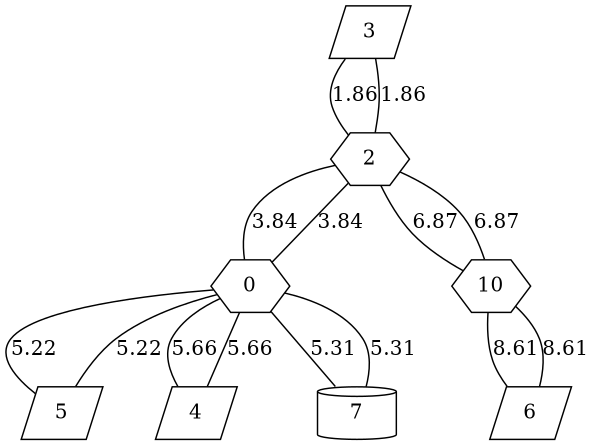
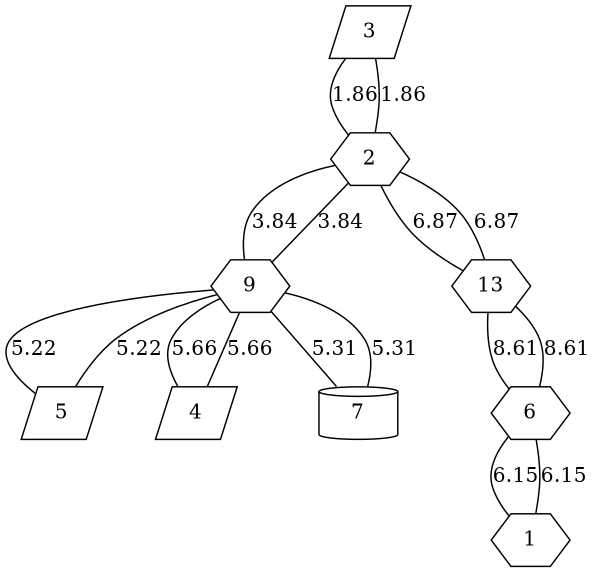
node "0": label "0" -> "9"
node "10": label "10" -> "13"
node "6": shape parallelogram -> hexagon
node "1": added
